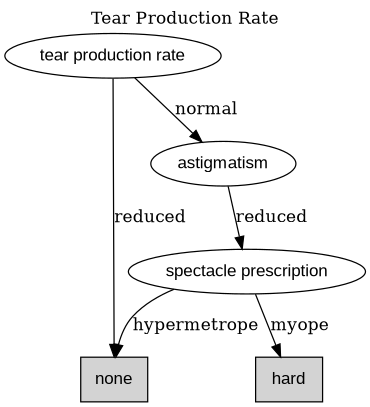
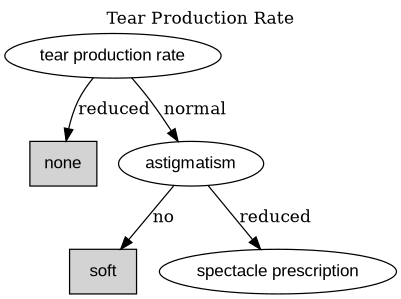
node "soft": added
edge "spectacle prescription" -> "none": removed, label "hypermetrope"
node "hard": removed
